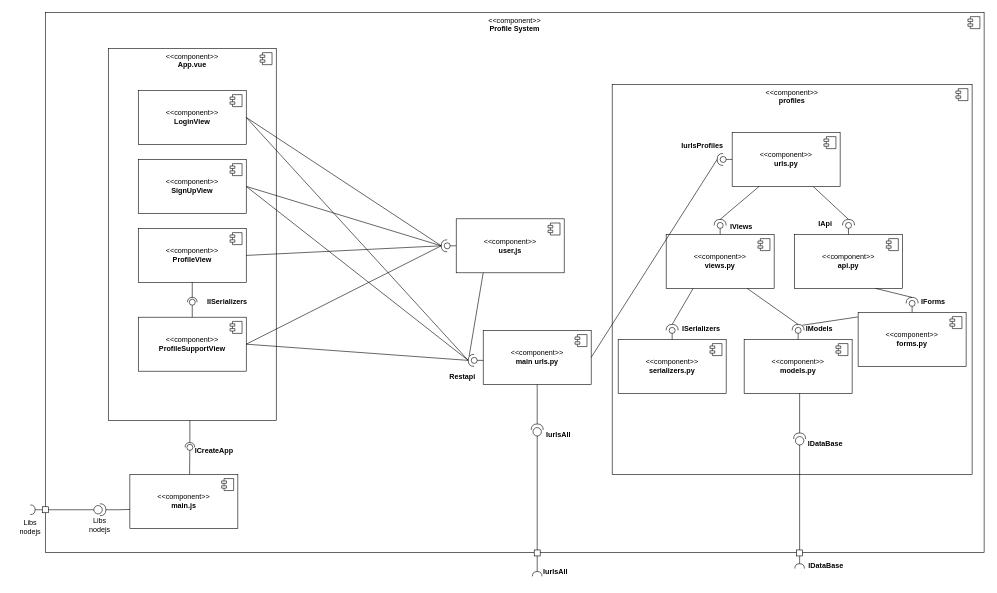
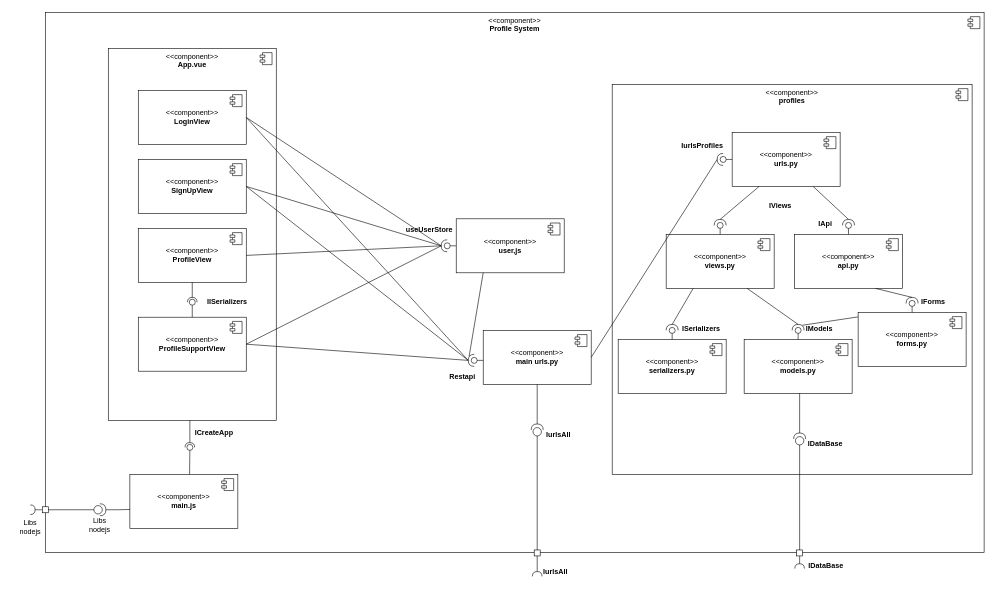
node "IViews": moved (741, 227) -> (780, 206)
node "useUserStore": added
node "ICreateApp": moved (214, 451) -> (214, 433)
